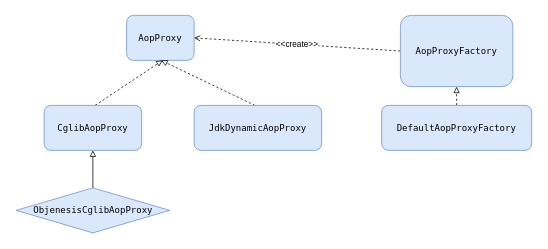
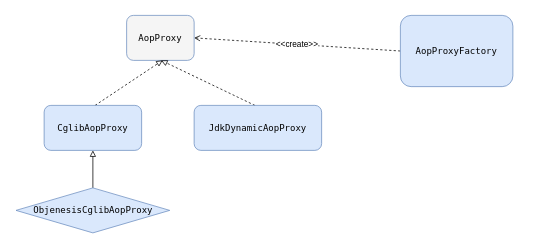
node "AopProxy": fillcolor #dae8fc -> #f5f5f5
edge "DefaultAopProxyFactory" -> "AopProxyFactory": removed
node "DefaultAopProxyFactory": removed
